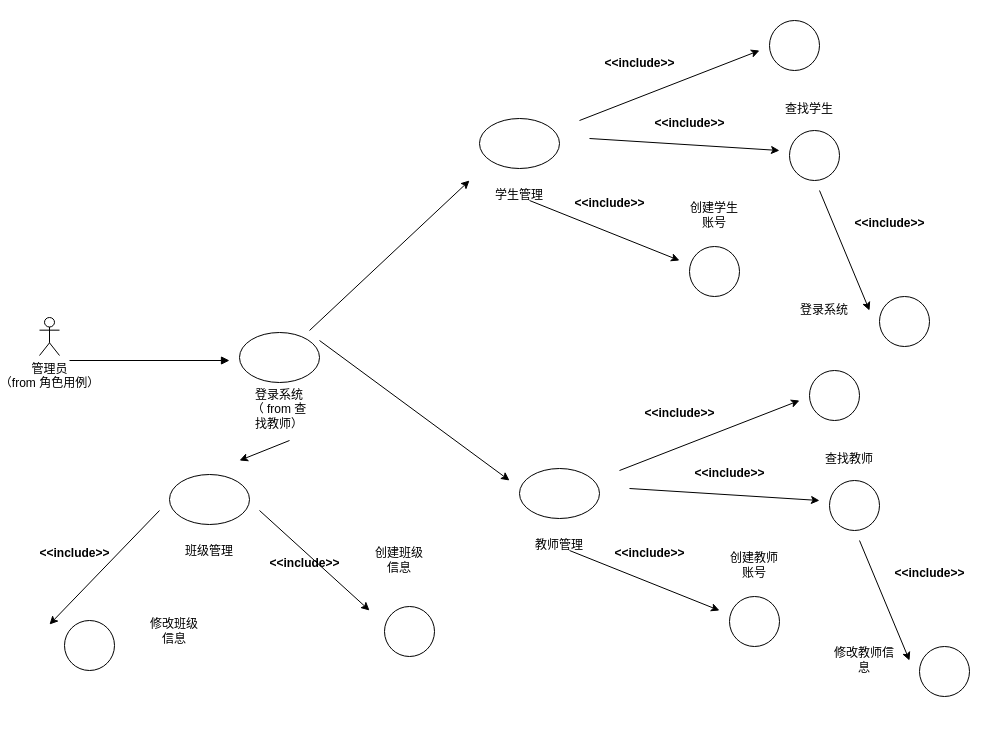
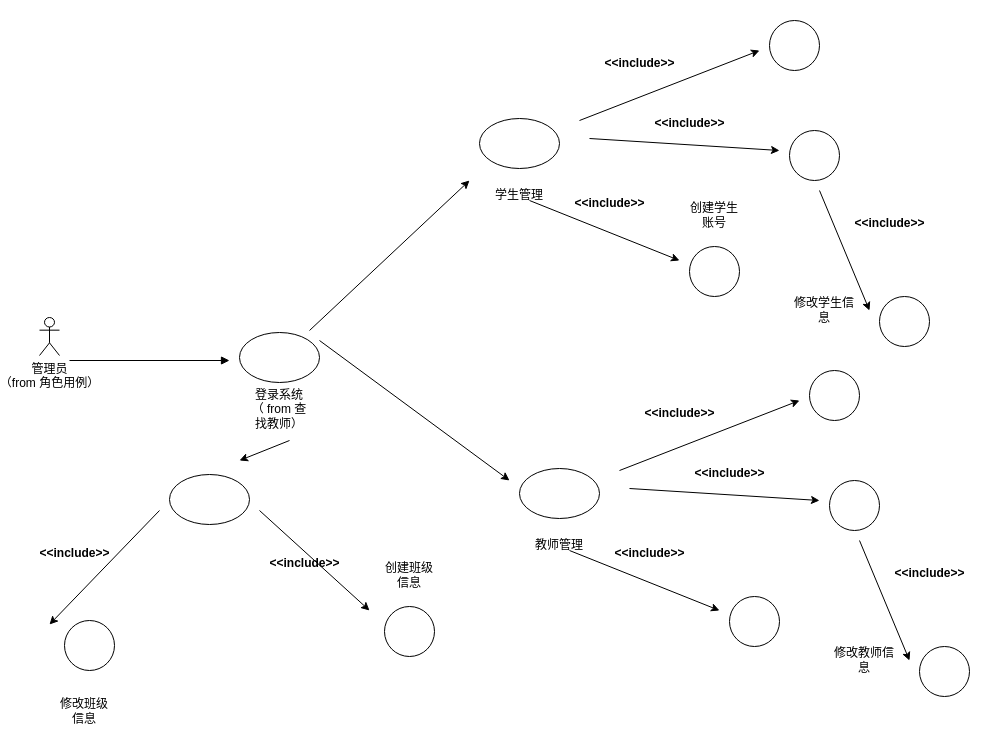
node "查找学生": removed
node "登录系统": label "登录系统" -> "修改学生信息"
node "查找教师": removed
node "班级管理": removed
node "创建班级信息": moved (400, 561) -> (410, 576)
node "创建教师账号": removed
node "修改班级信息": moved (175, 632) -> (85, 712)
